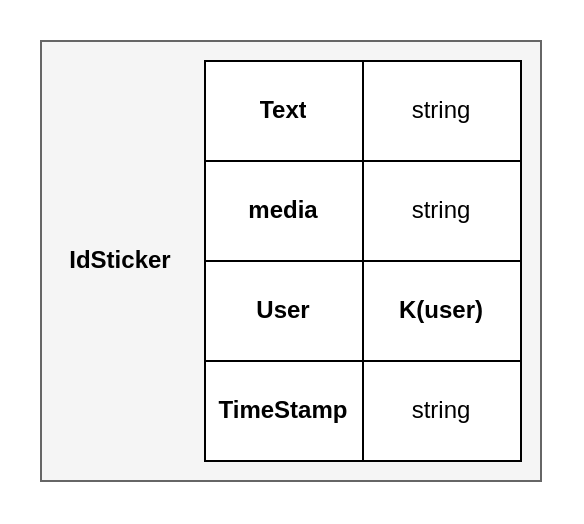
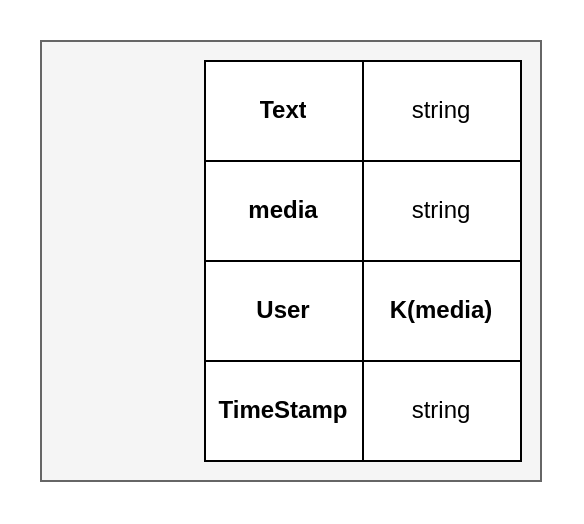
node "IdSticker": removed
node "K(user)": label "K(user)" -> "K(media)"
